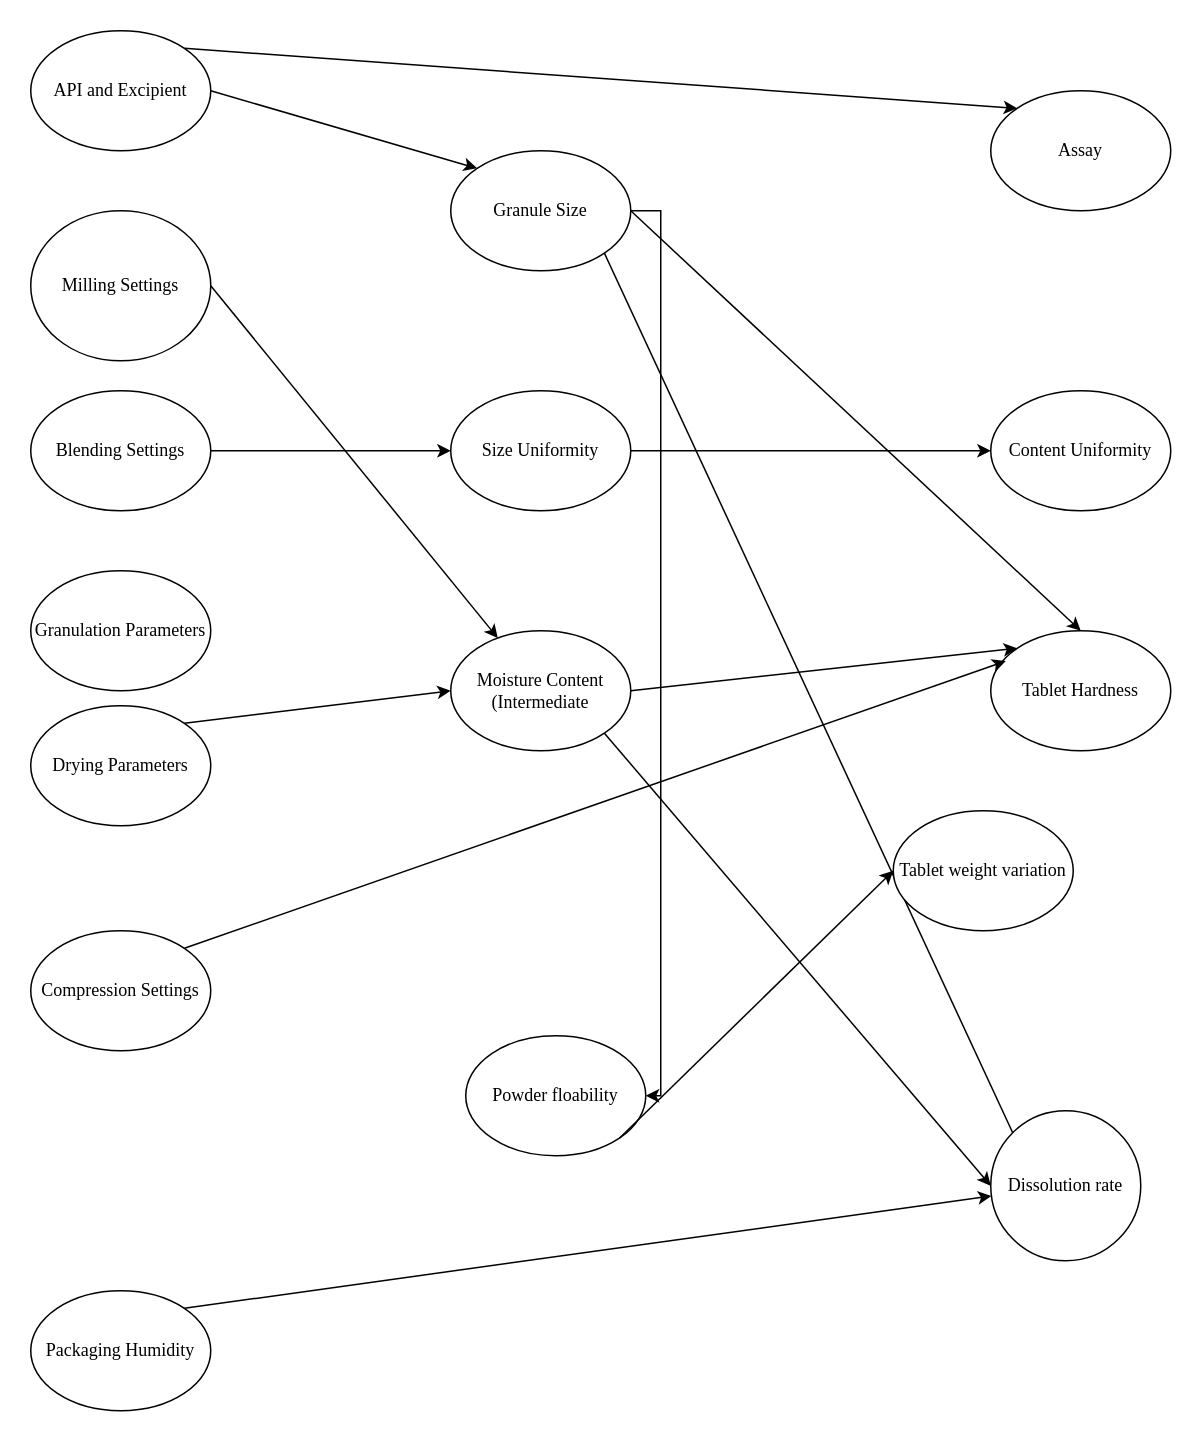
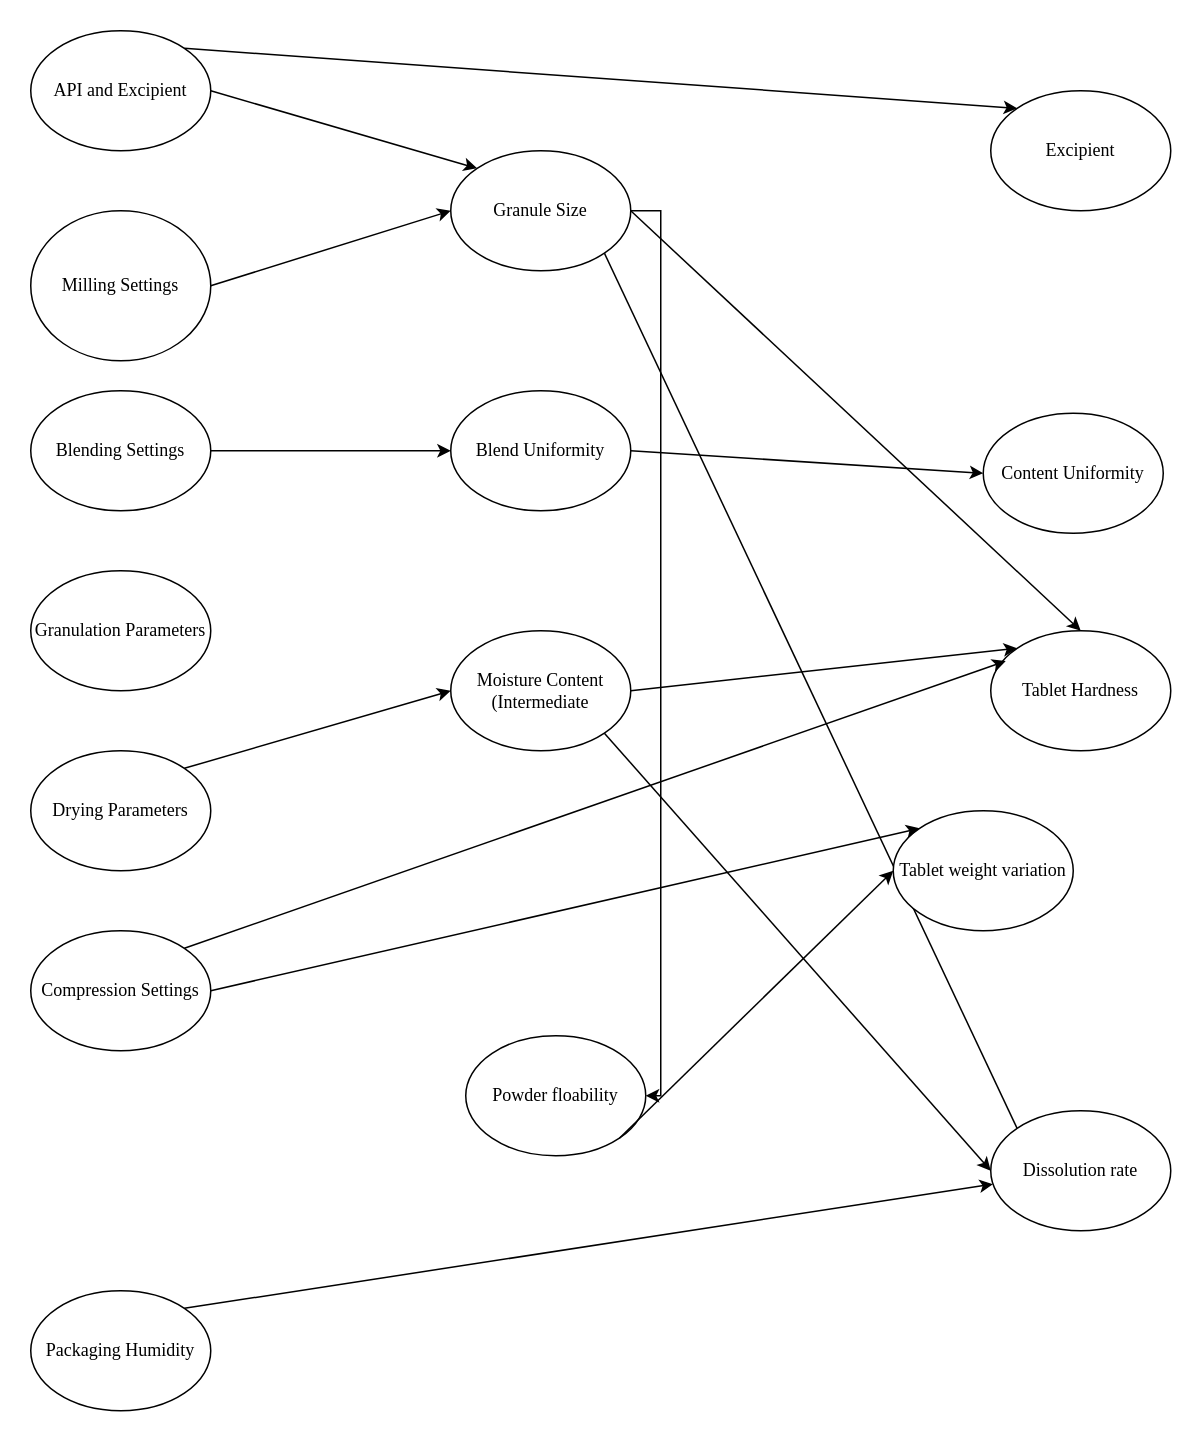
node "Assay": label "Assay" -> "Excipient"
node "Size Uniformity": label "Size Uniformity" -> "Blend Uniformity"
node "Content Uniformity": moved (1081, 451) -> (1073, 473)
edge "Milling Settings" -> "Moisture Content (Intermediate": now "Milling Settings" -> "Granule Size"
node "Drying Parameters": moved (121, 766) -> (121, 811)
edge "Compression Settings" -> "Tablet weight variation": added
node "Dissolution rate": size 150x150 -> 180x120
